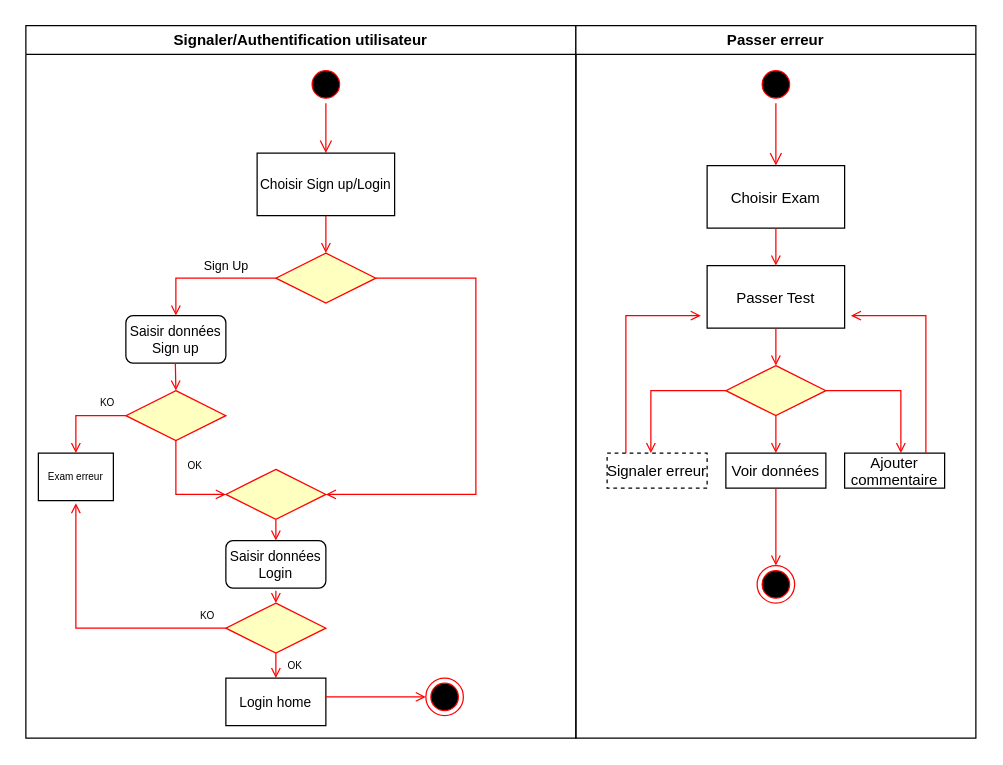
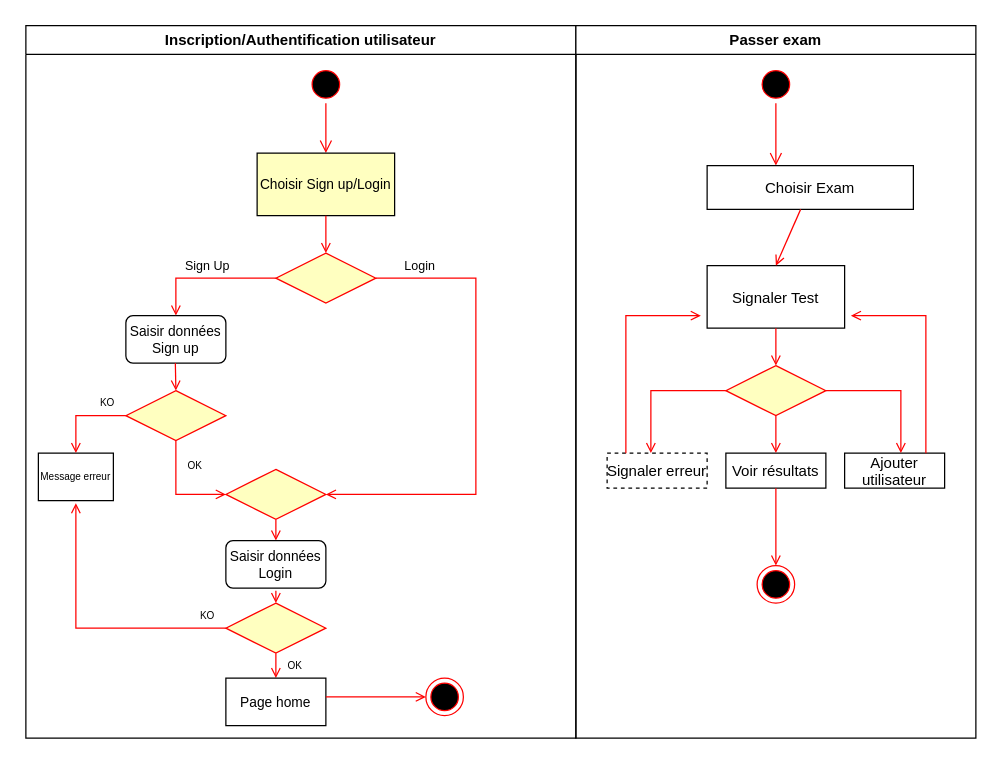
node "Signaler/Authentification utilisateur": label "Signaler/Authentification utilisateur" -> "Inscription/Authentification utilisateur"
node "Passer erreur": label "Passer erreur" -> "Passer exam"
node "Choisir Sign up/Login": fillcolor #ffffff -> #ffffc0
node "Choisir Exam": size 138x63 -> 206x44
node "Sign Up": moved (226, 266) -> (207, 266)
node "Login": added
node "Passer Test": label "Passer Test" -> "Signaler Test"
node "Ajouter commentaire": label "Ajouter commentaire" -> "Ajouter utilisateur"
node "Voir données": label "Voir données" -> "Voir résultats"
node "Exam erreur": label "Exam erreur" -> "Message erreur"
node "Login home": label "Login home" -> "Page home"
